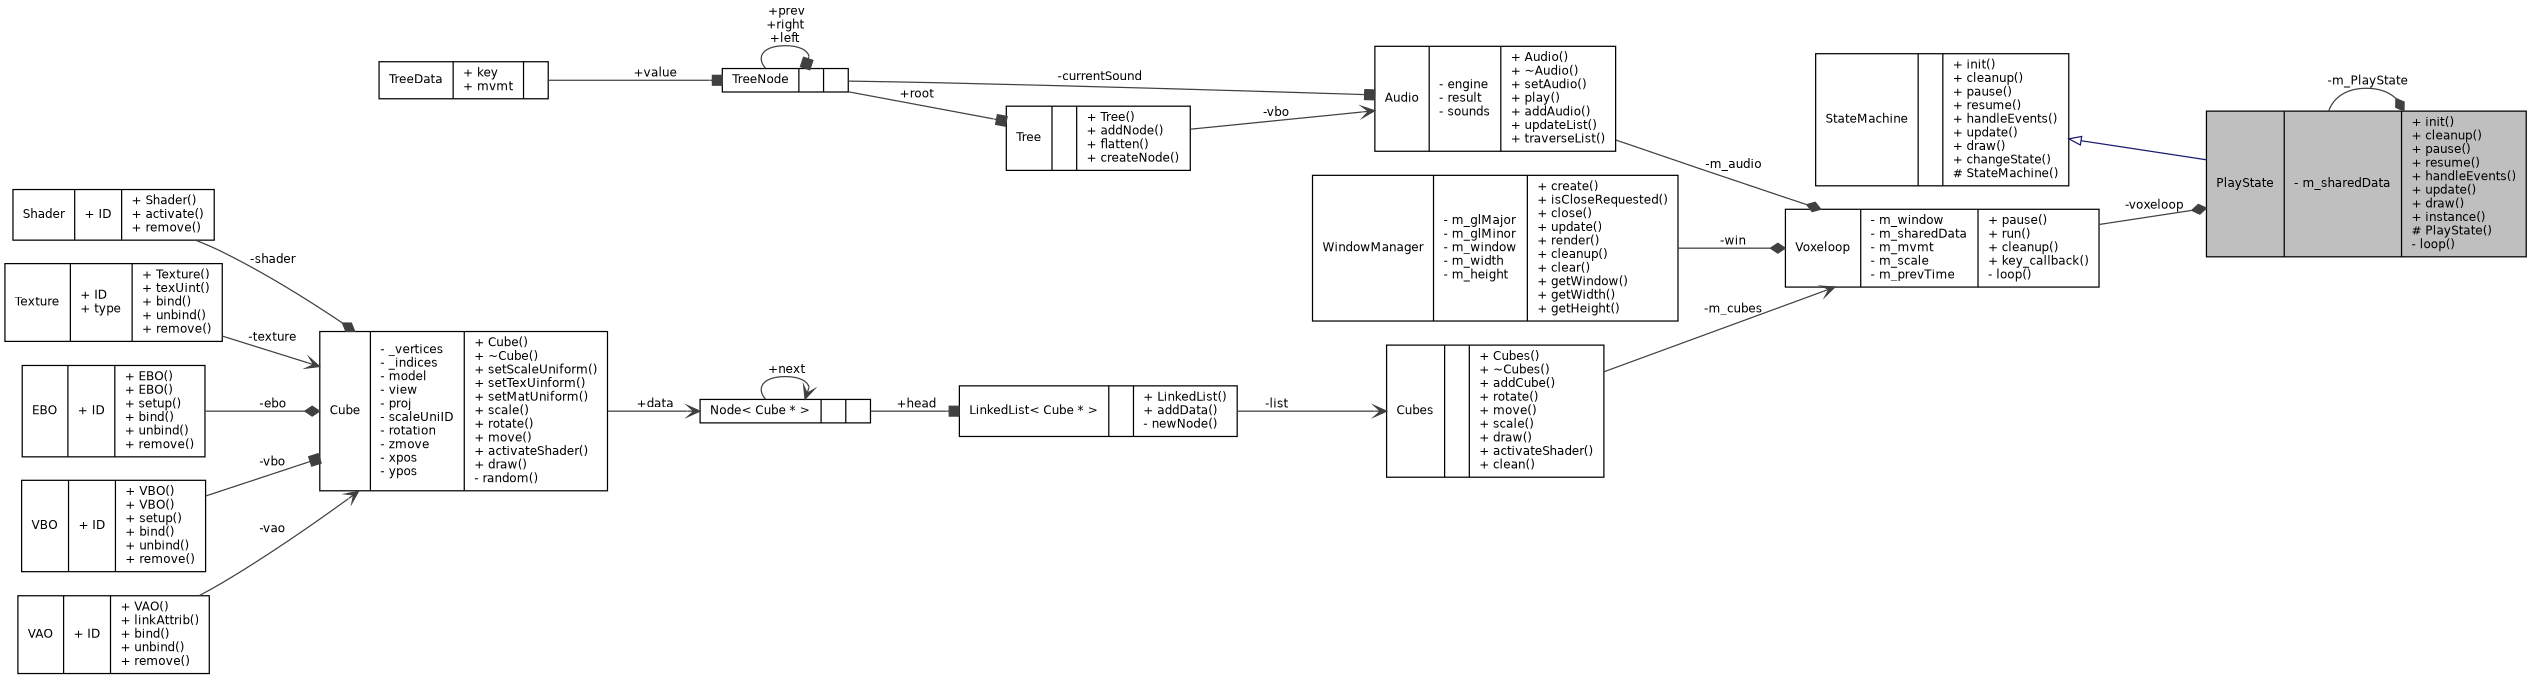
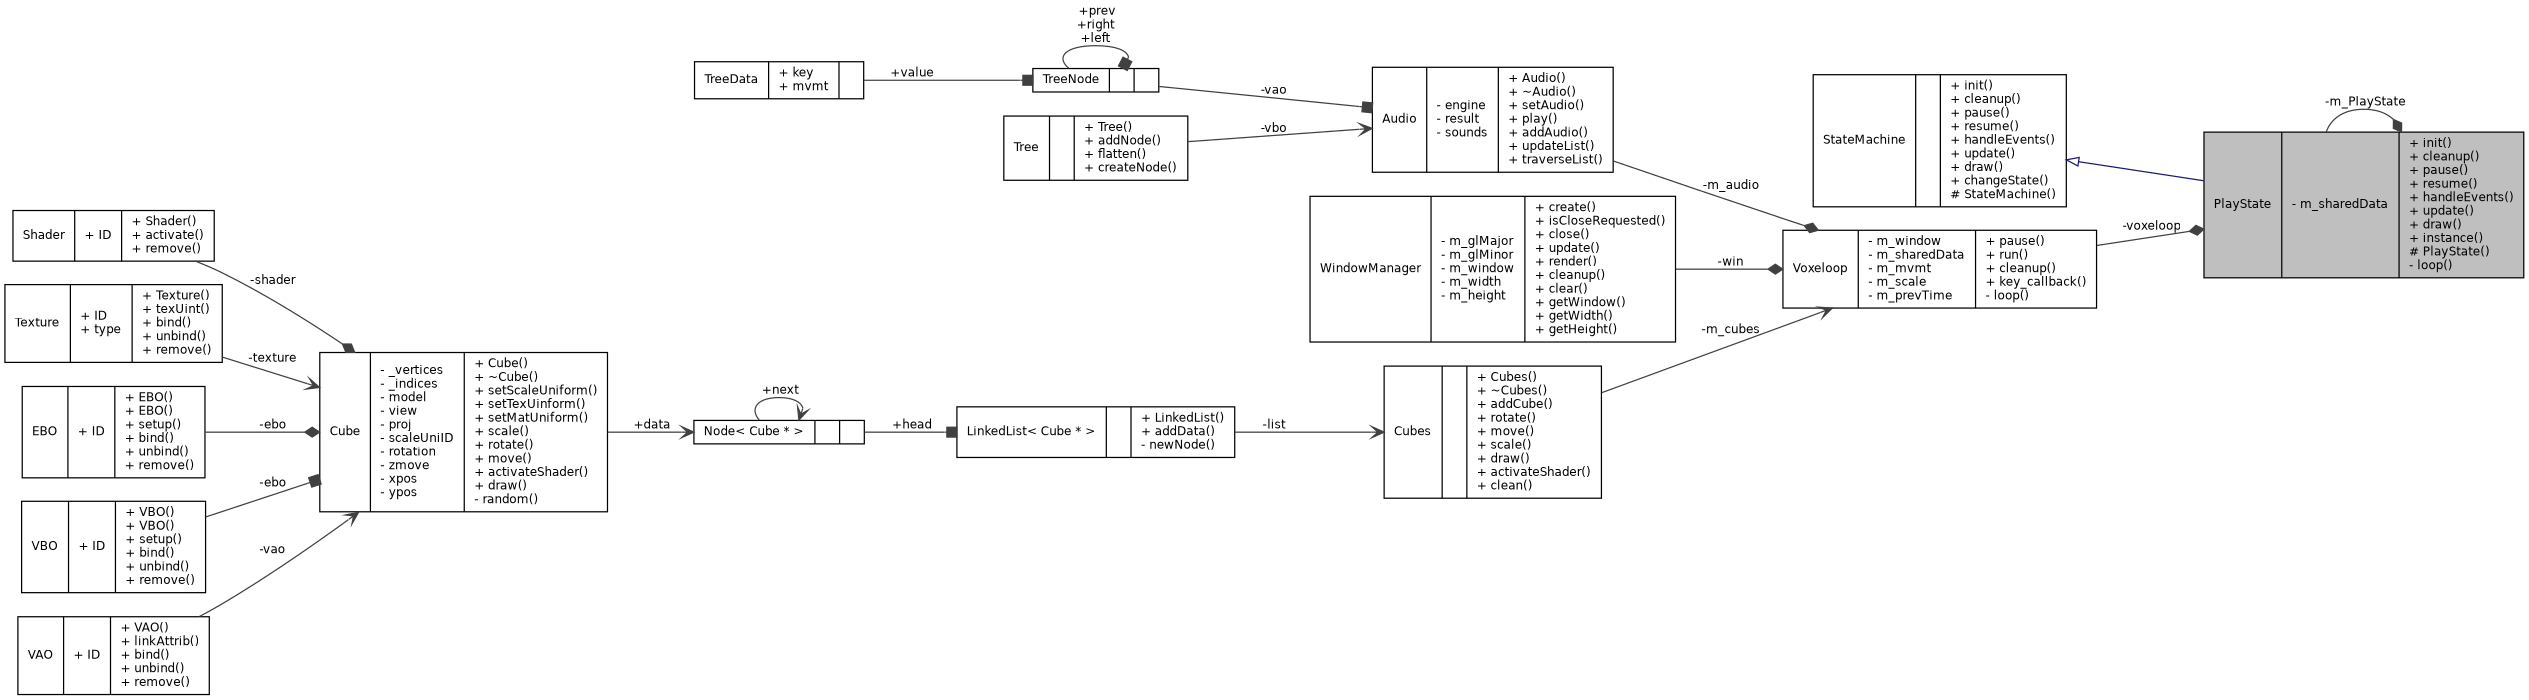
edge "TreeNode" -> "Audio": label " -currentSound" -> " -vao"
edge "TreeNode" -> "Tree": removed, label "+root"
edge "VBO" -> "Cube": label " -vbo" -> " -ebo"
